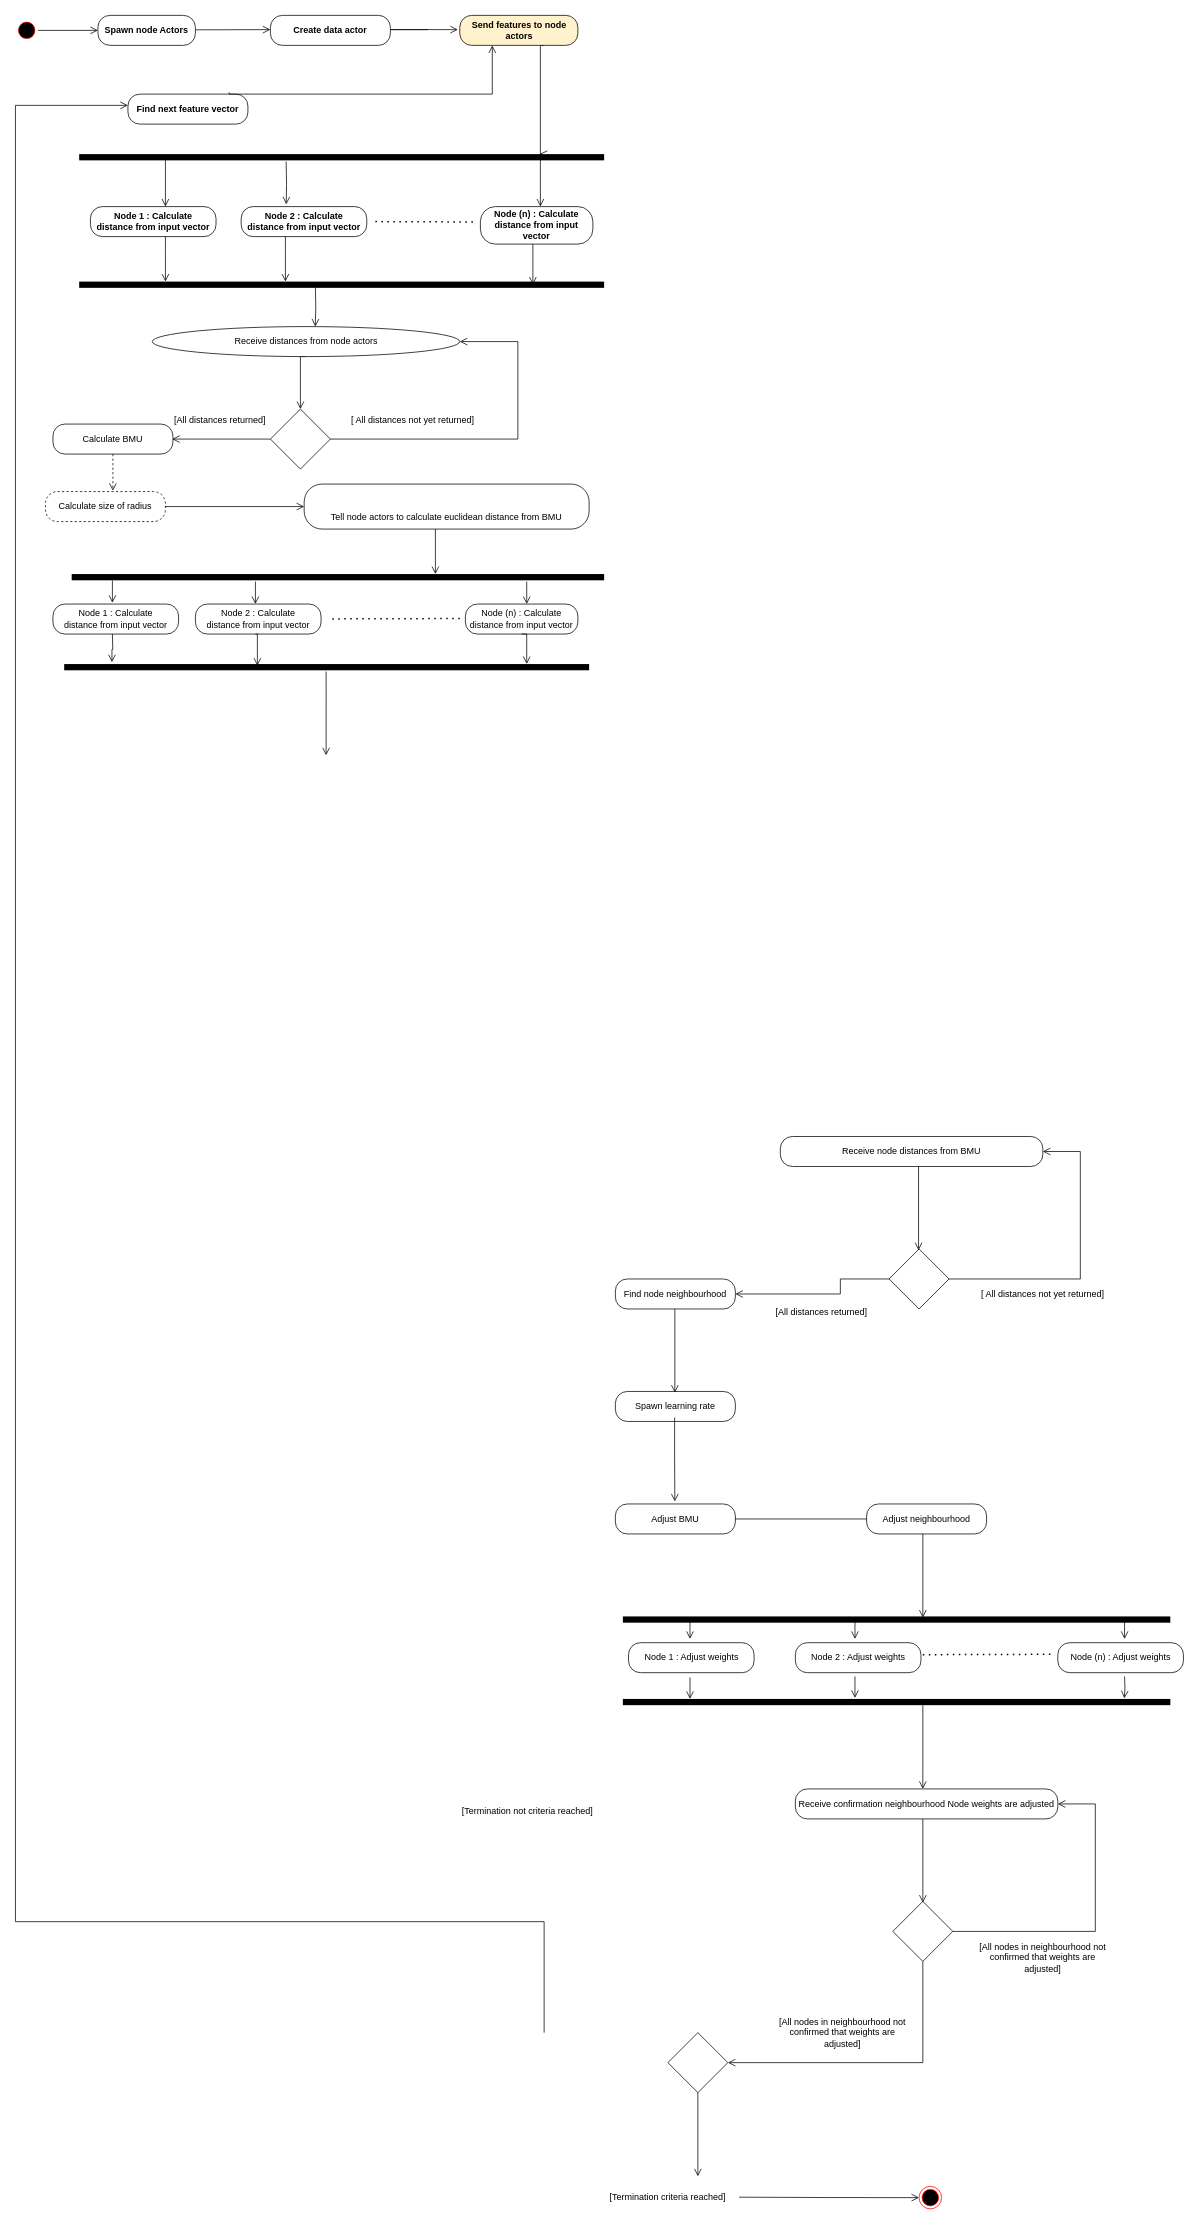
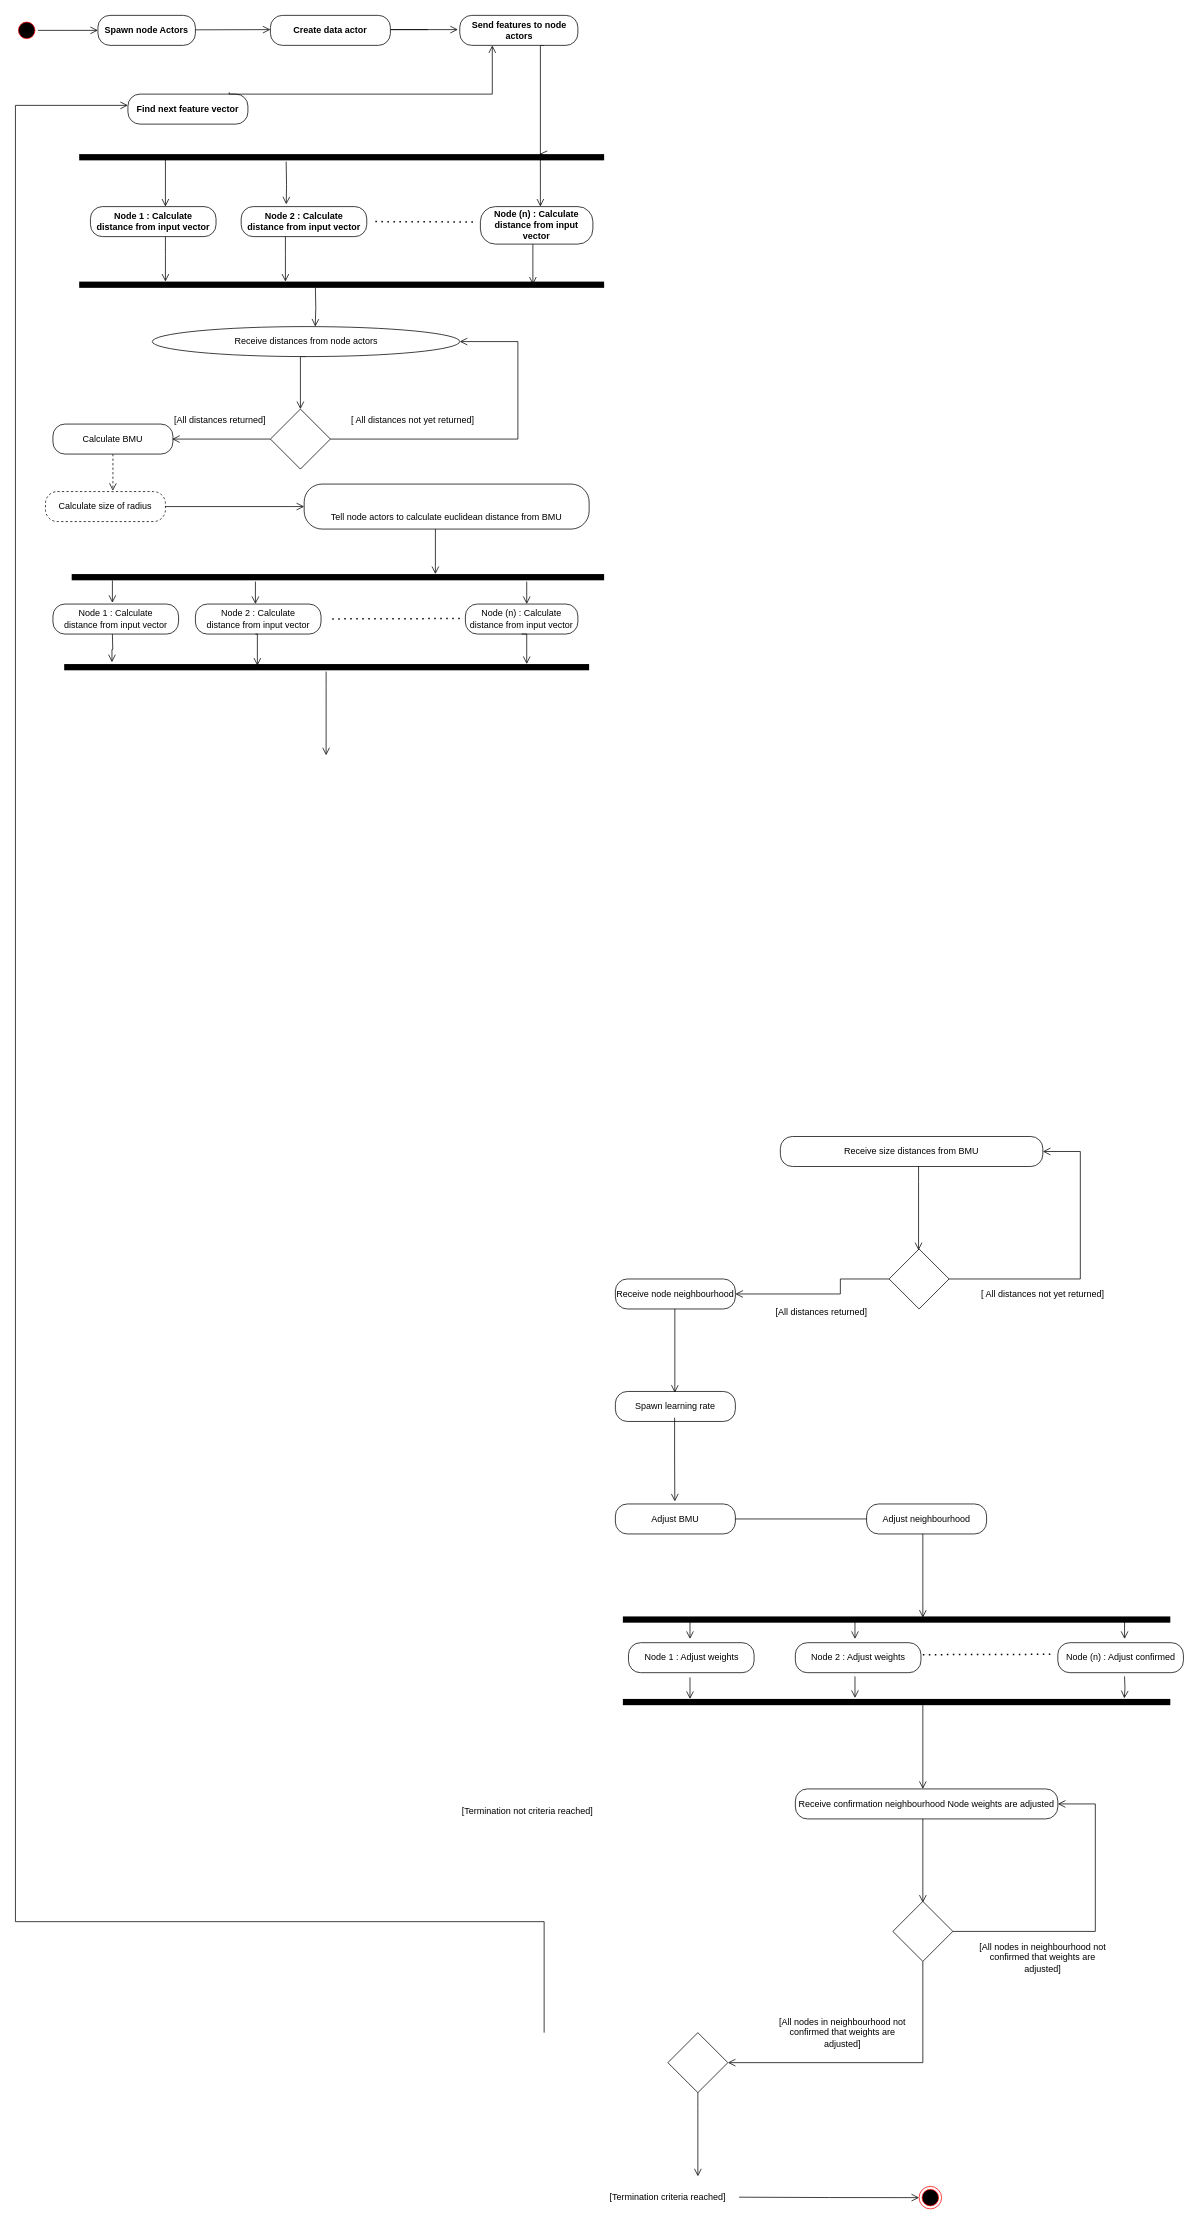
node "Send features to node actors": fillcolor #fff2cc -> #ffffff
node "Receive node distances from BMU": label "Receive node distances from BMU" -> "Receive size distances from BMU"
node "Find node neighbourhood": label "Find node neighbourhood" -> "Receive node neighbourhood"
node "Node (n) : Adjust weights": label "Node (n) : Adjust weights" -> "Node (n) : Adjust confirmed"
